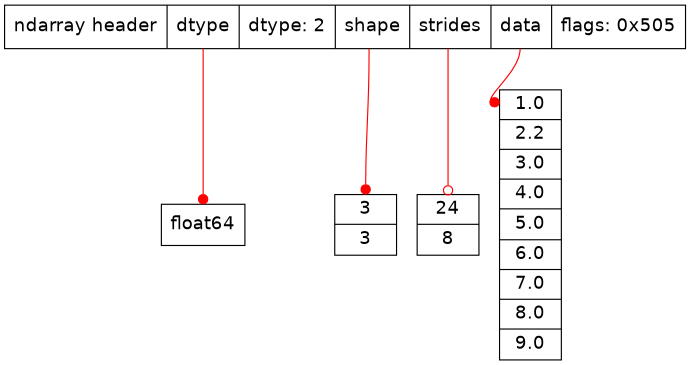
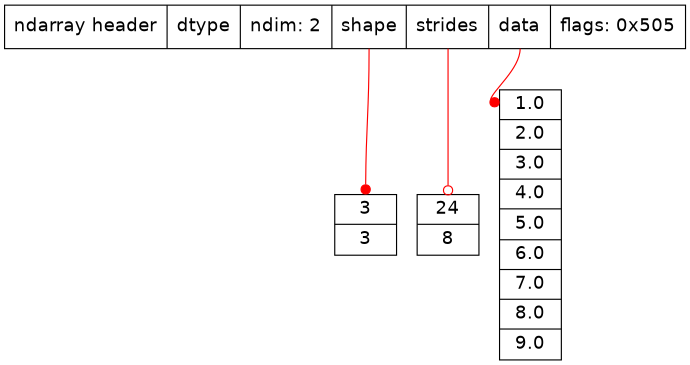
node "ndarray header": text "dtype: 2" -> "ndim: 2"
node "1.0": text "2.2" -> "2.0"
node "float64": removed
